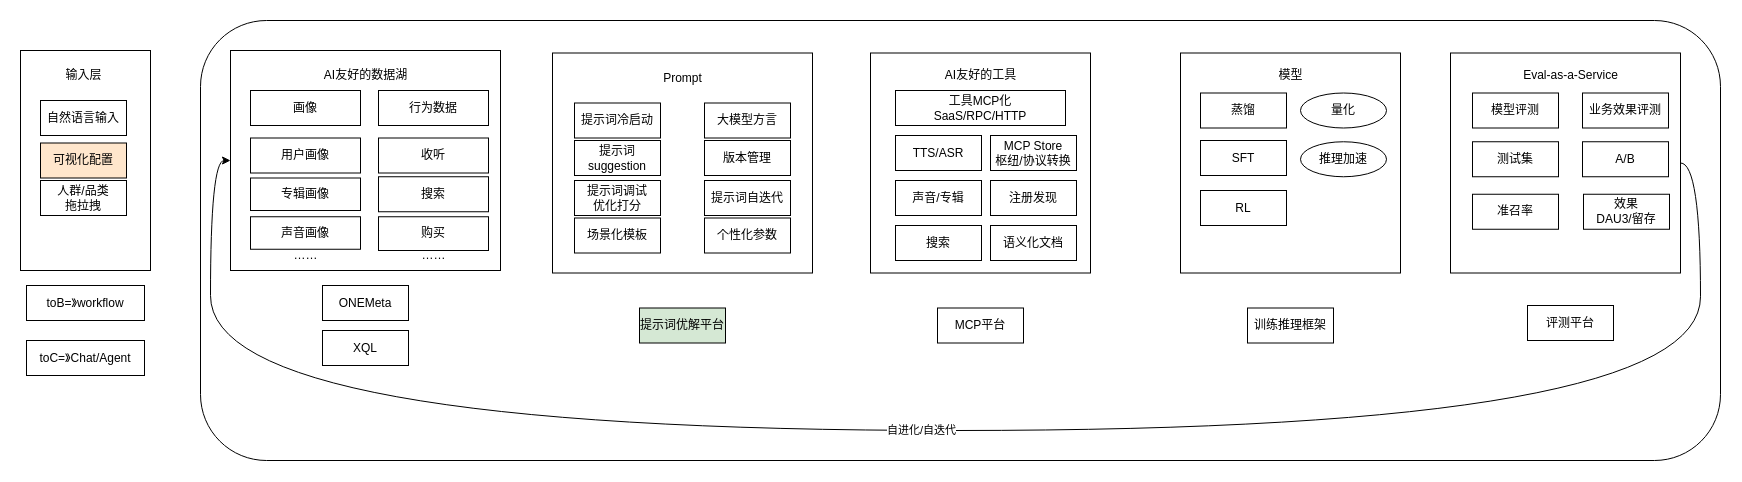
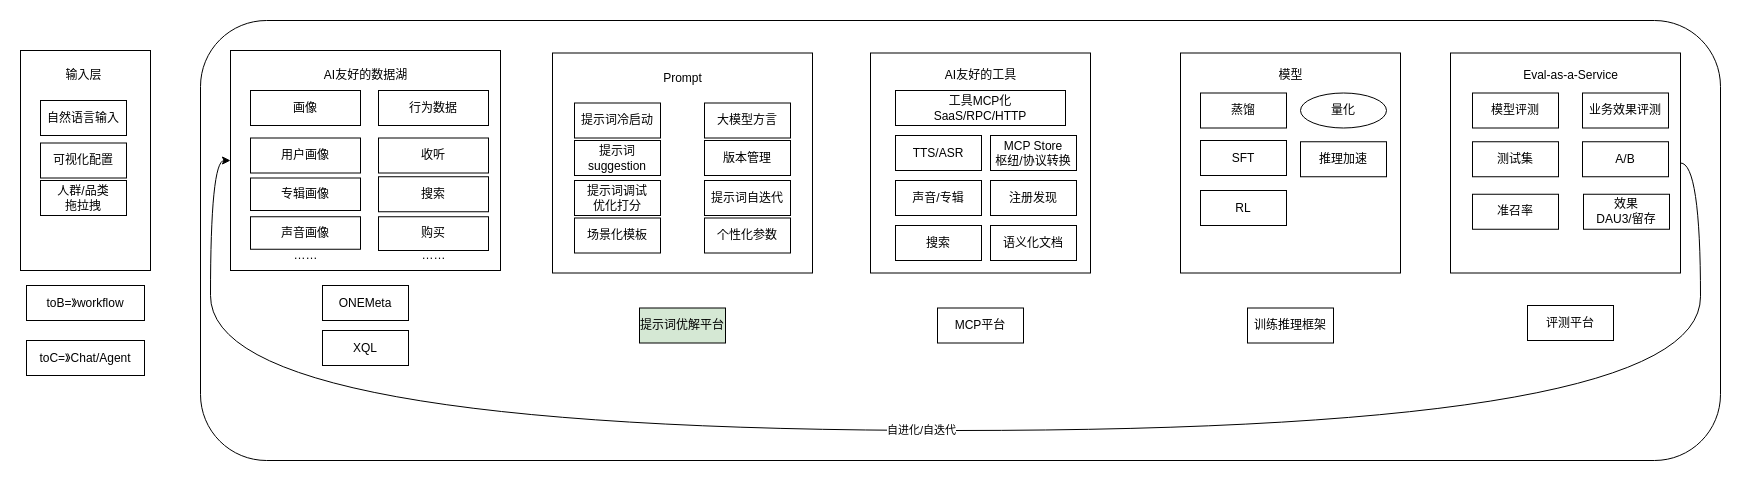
node "推理加速": shape ellipse -> rectangle
node "可视化配置": fillcolor #ffe6cc -> #ffffff
